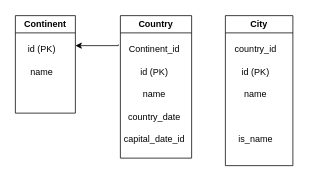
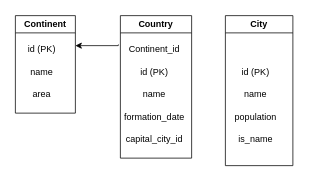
node "country_id": removed
node "area": added
node "country_date": label "country_date" -> "formation_date"
node "population": added
node "capital_date_id": label "capital_date_id" -> "capital_city_id"
